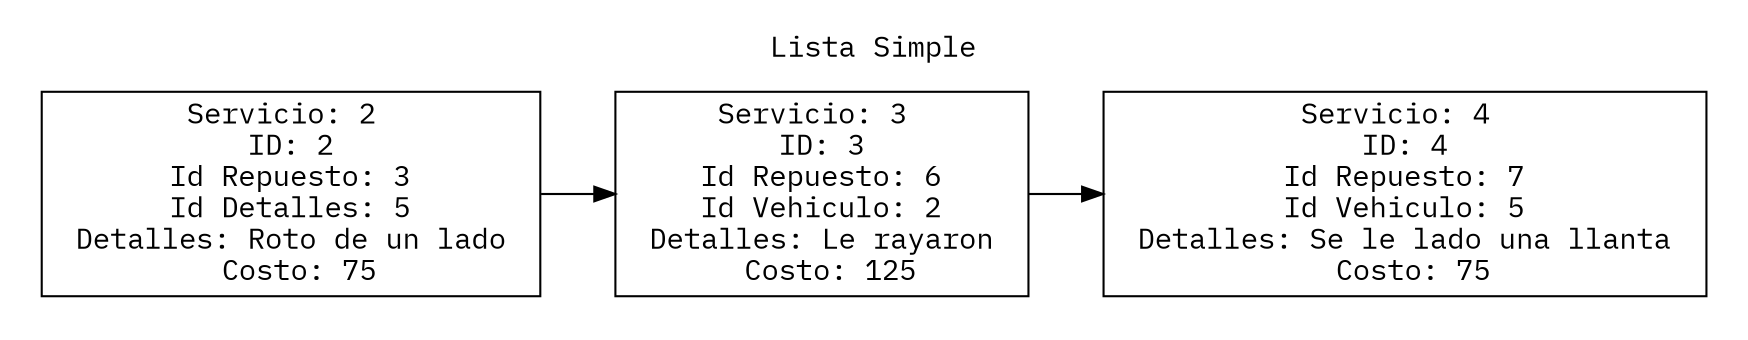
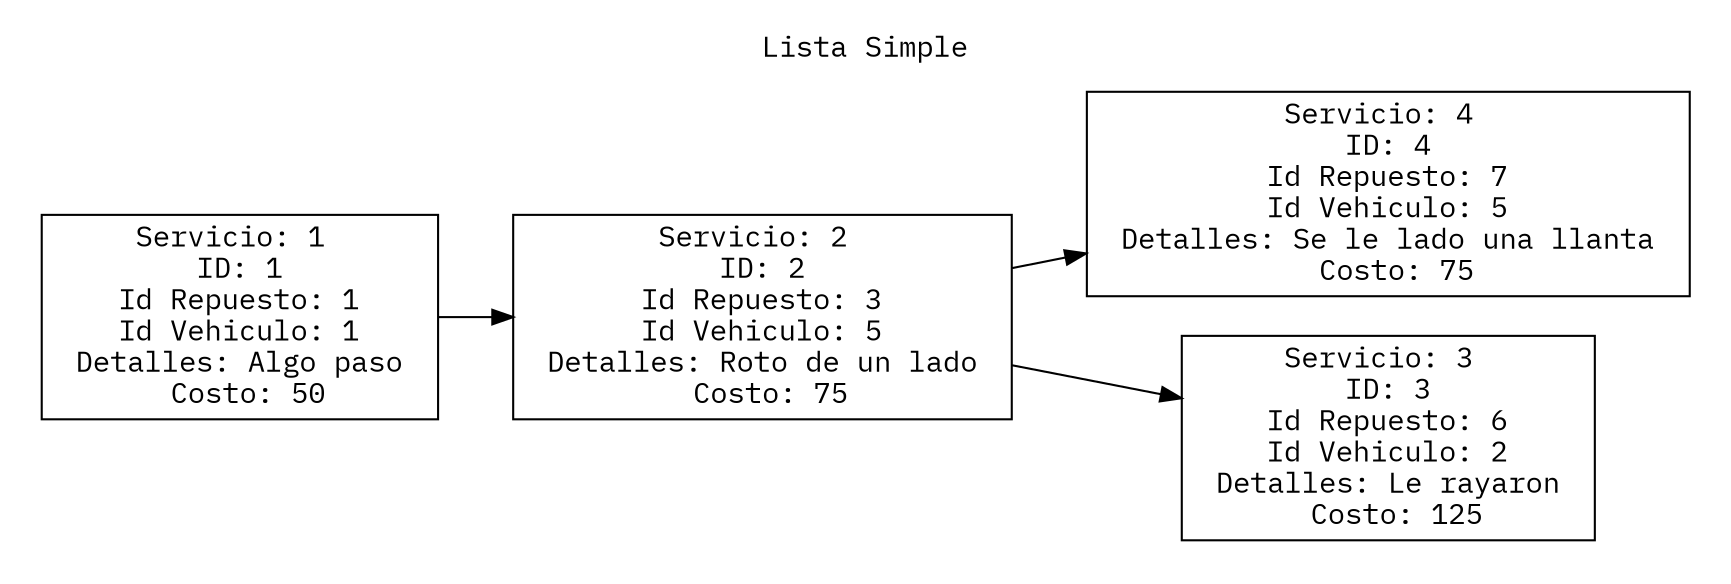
edge "Servicio: 3" -> "Servicio: 4": now "Servicio: 2" -> "Servicio: 4"
node "Servicio: 2": text "Id Detalles: 5" -> "Id Vehiculo: 5"
node "Servicio: 1": added
